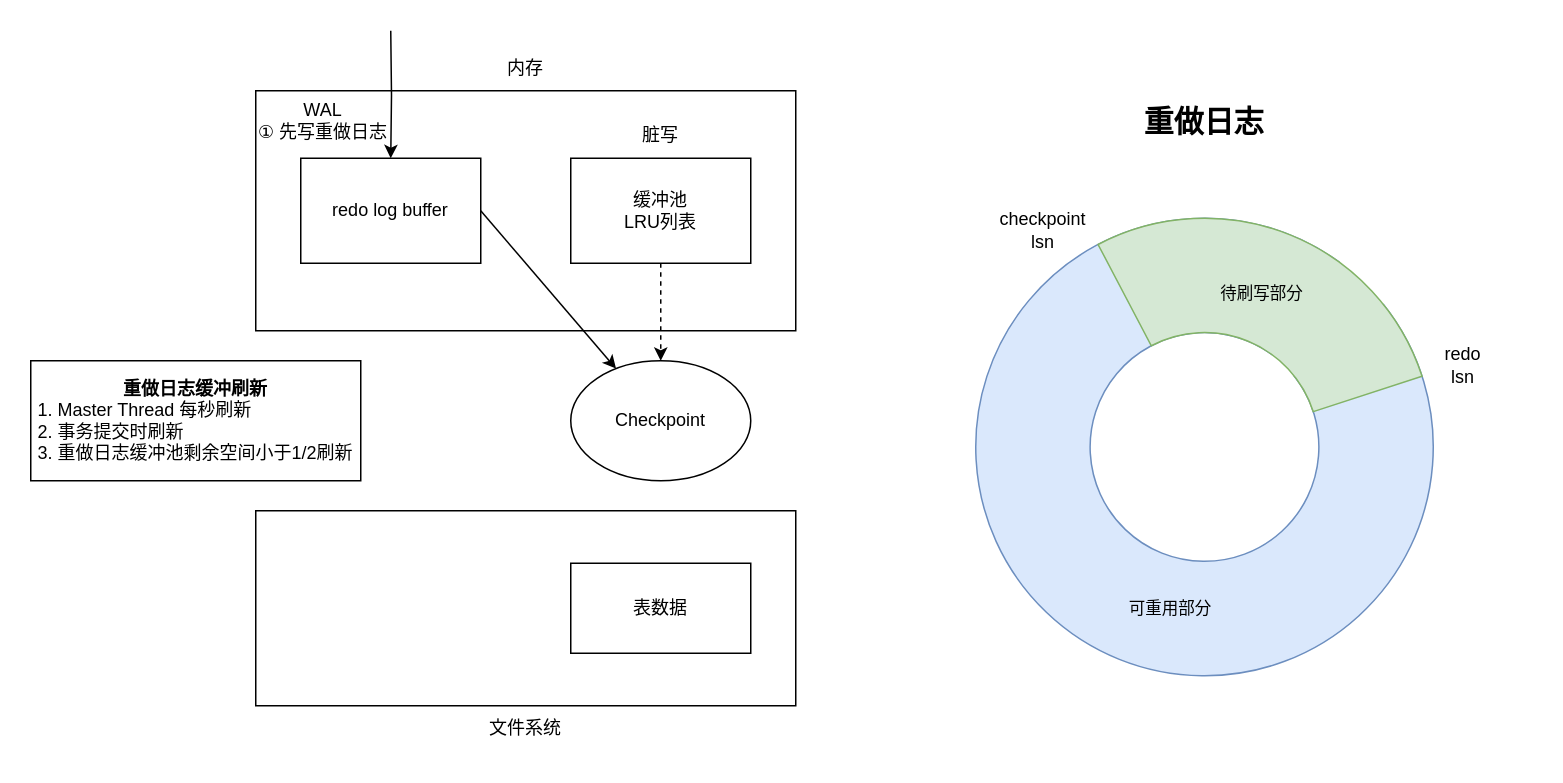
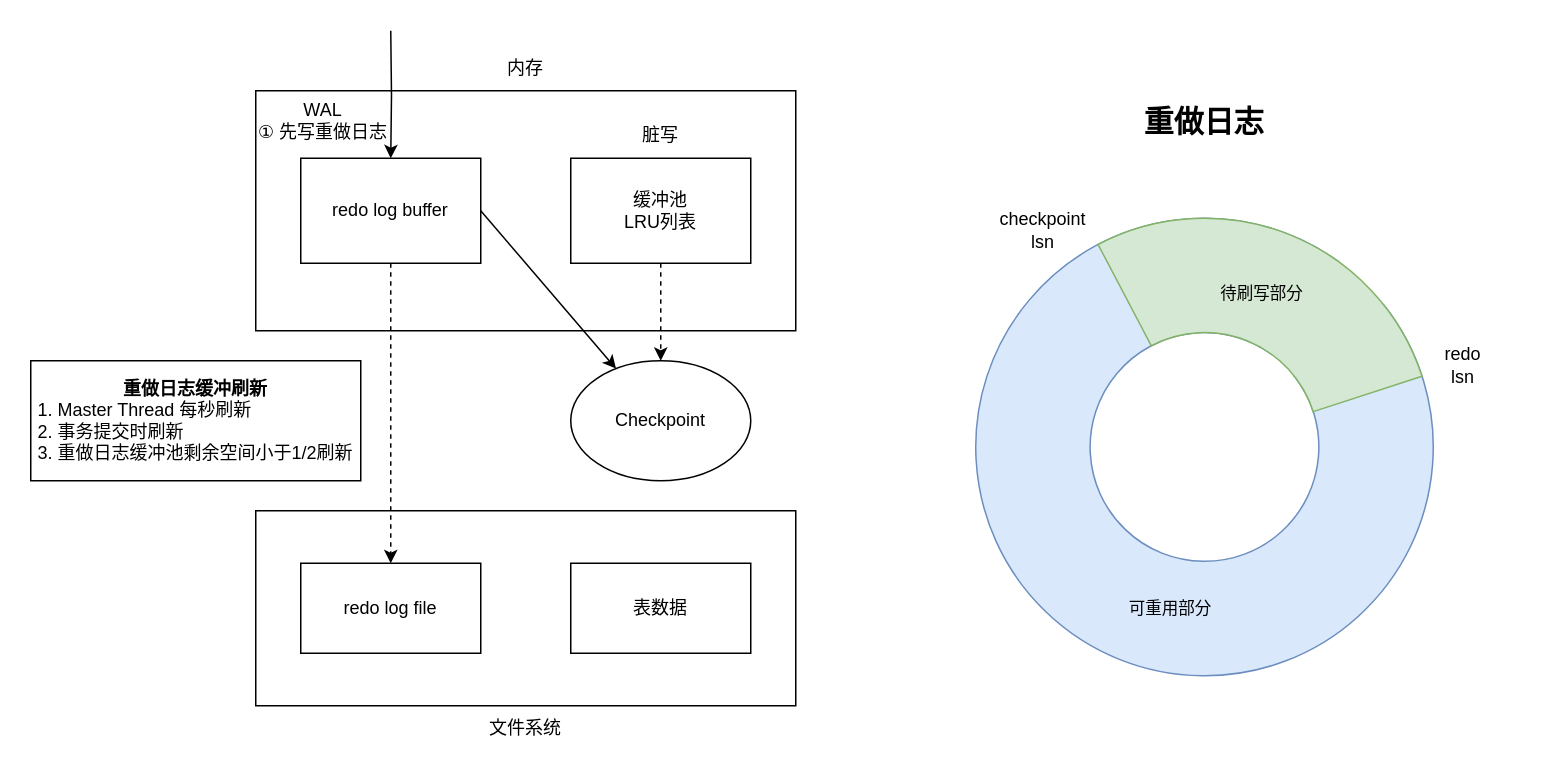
edge "redo log buffer" -> "redo log file": added
node "redo log file": added
